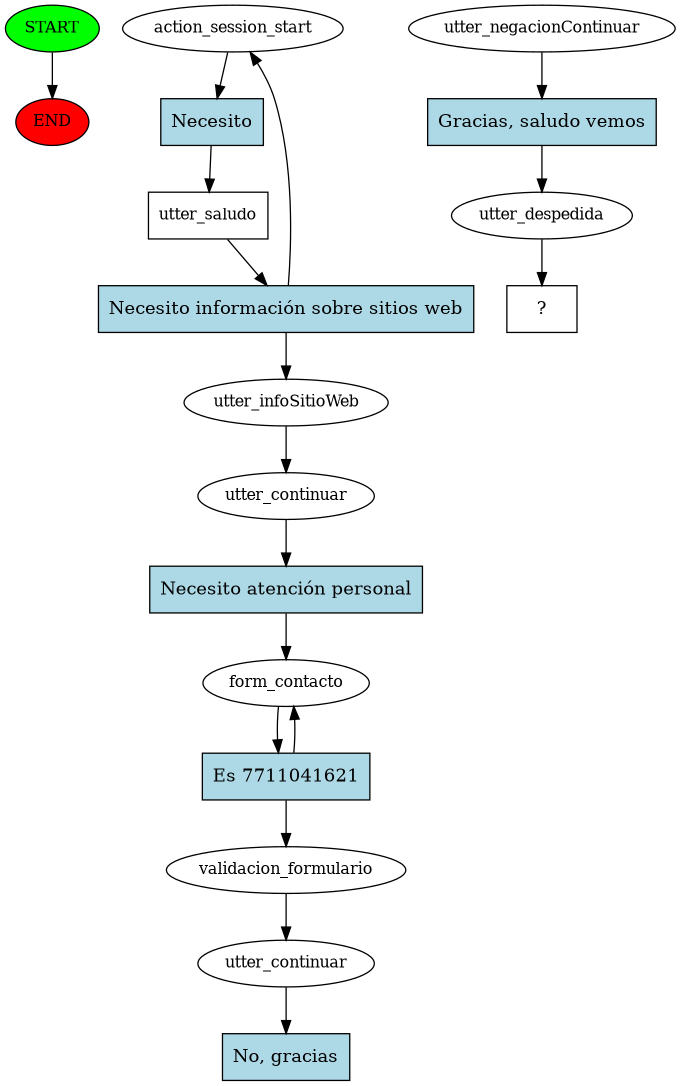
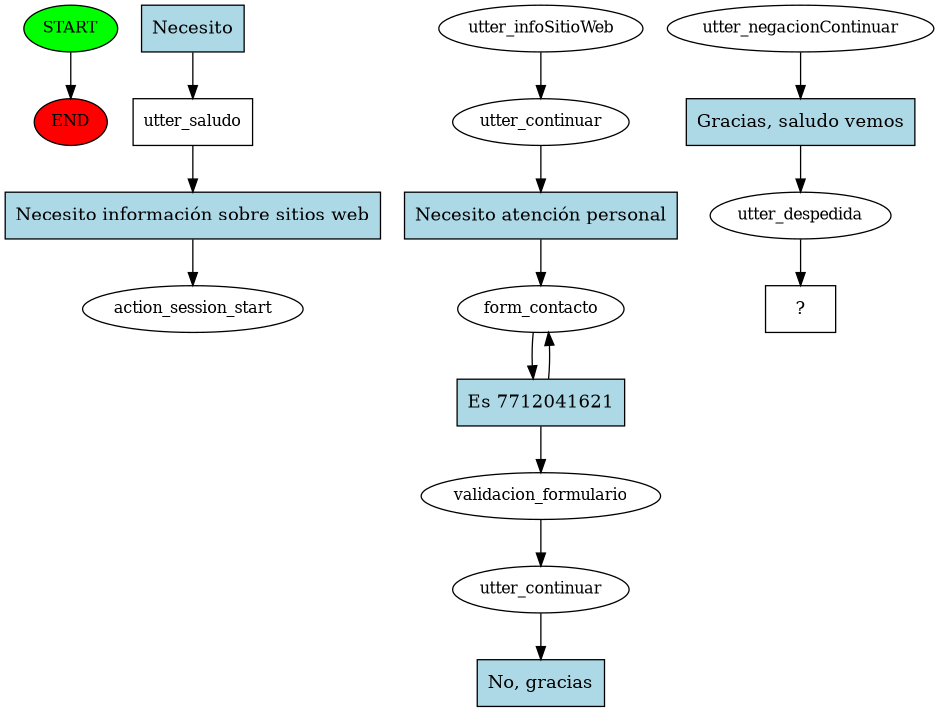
edge "action_session_start" -> "Necesito": removed
edge "Necesito información sobre sitios web" -> "utter_infoSitioWeb": removed
node "Es 7711041621": label "Es 7711041621" -> "Es 7712041621"
